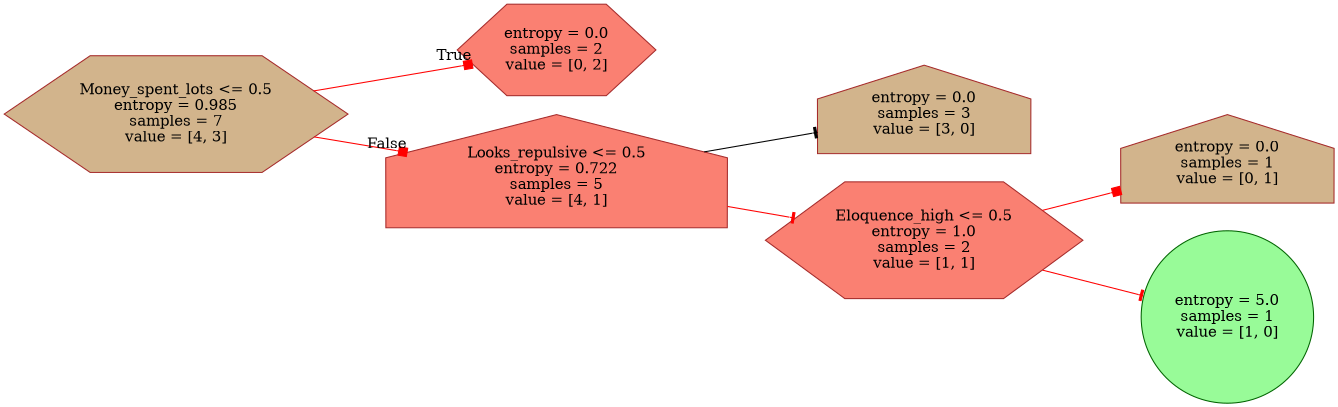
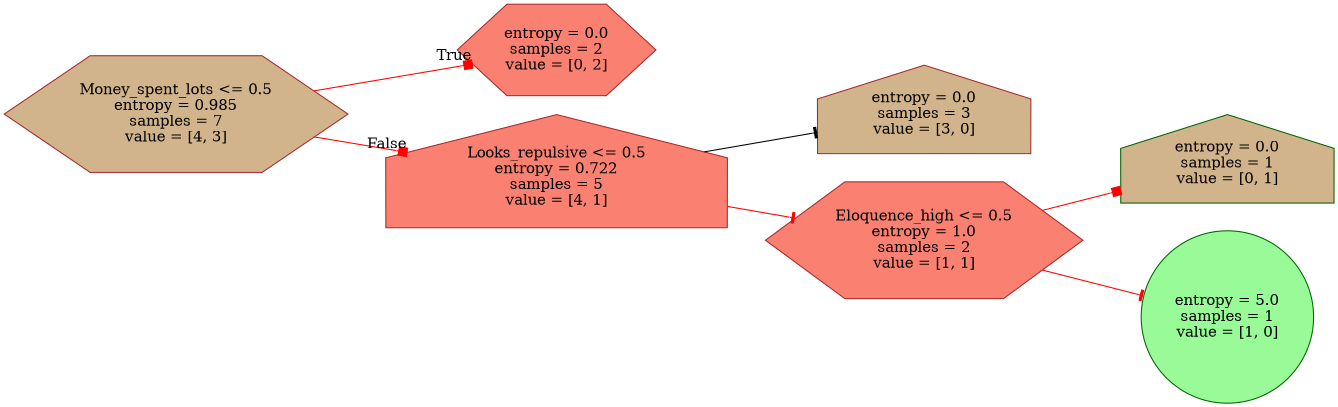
node "entropy = 0.0 samples = 1 value = [0, 1]": color brown -> darkgreen
